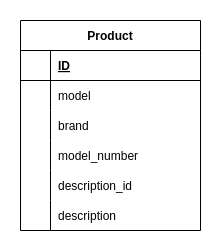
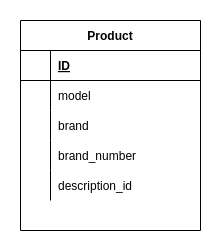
node "model_number": label "model_number" -> "brand_number"
node "description": removed
